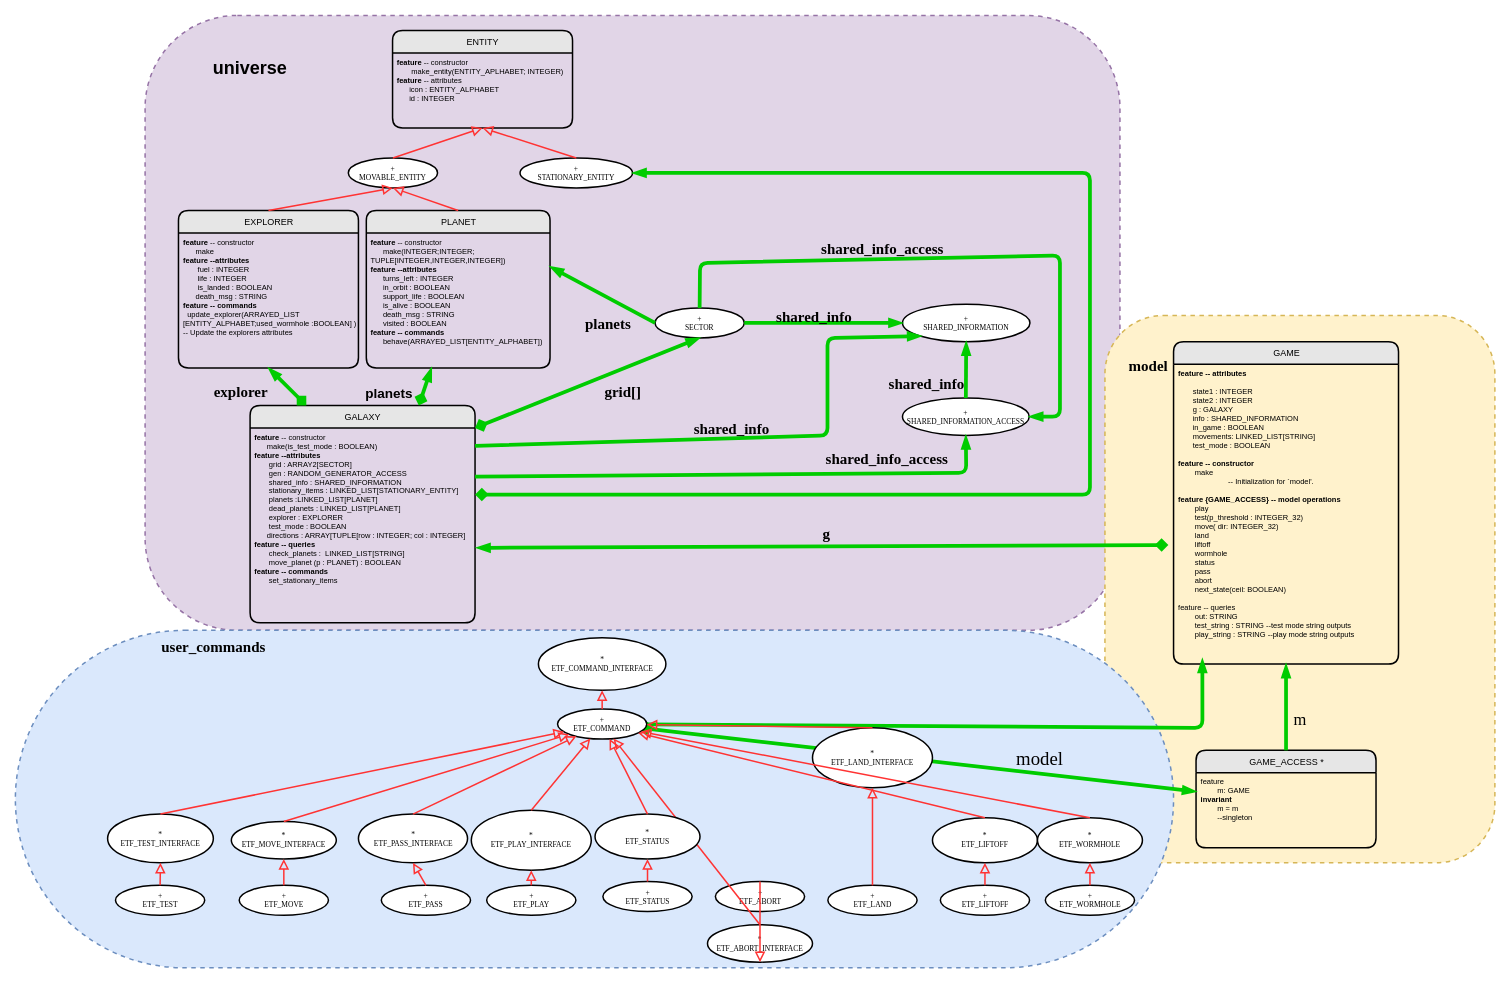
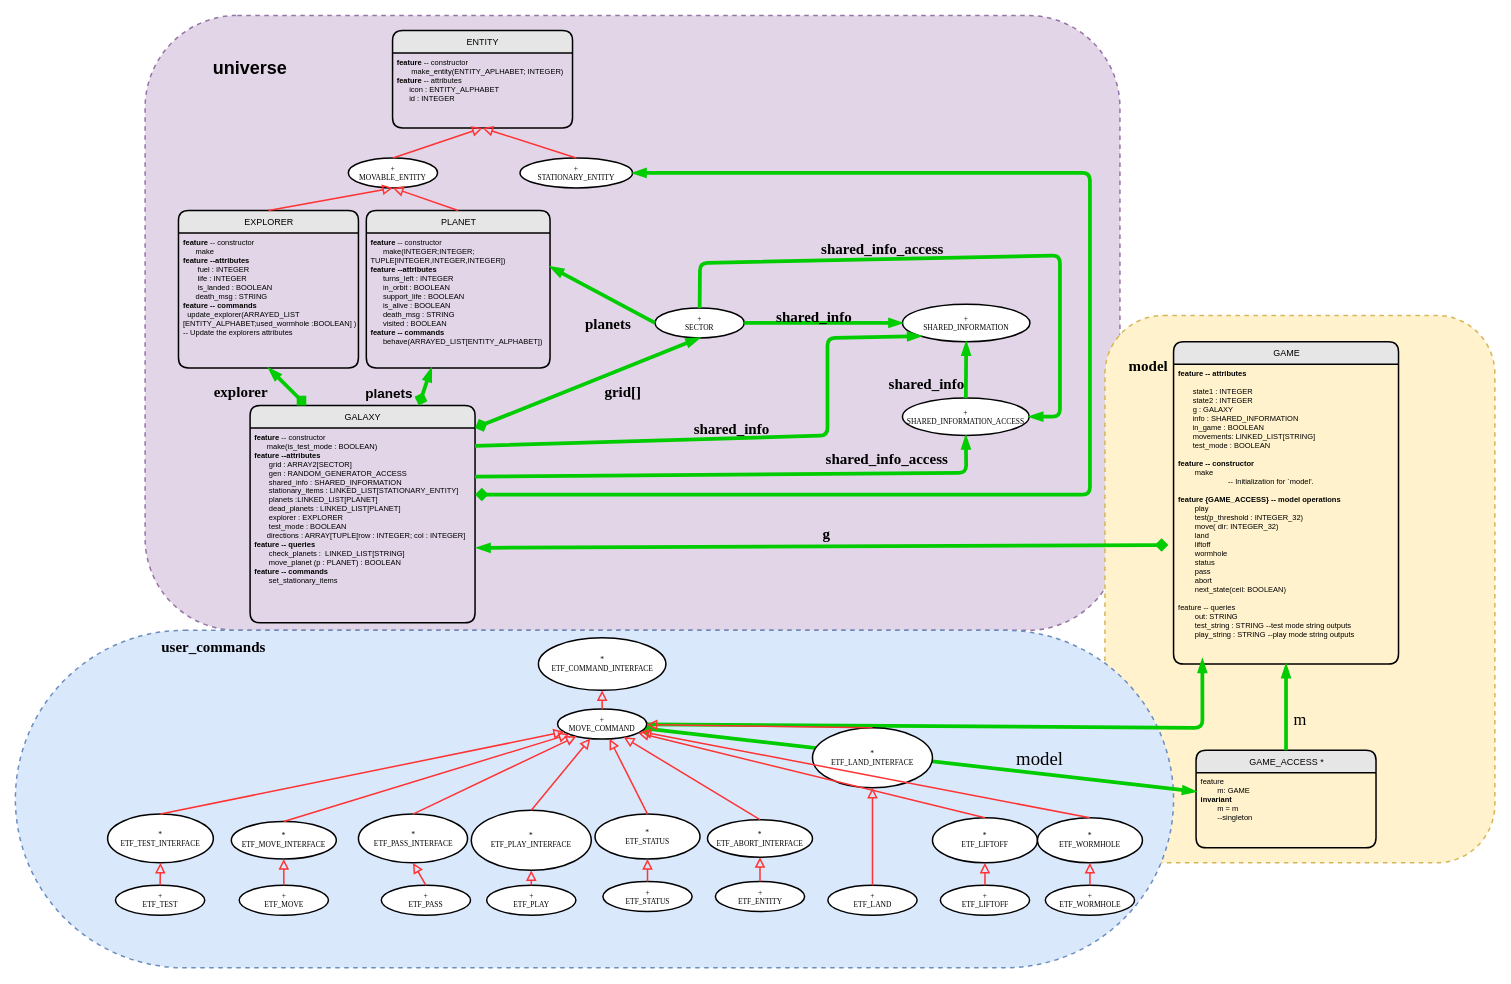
node "+ ETF_COMMAND": label "+ ETF_COMMAND" -> "+ MOVE_COMMAND"
node "+ ETF_ABORT": label "+ ETF_ABORT" -> "+ ETF_ENTITY"
node "* ETF_ABORT_INTERFACE": moved (760, 944) -> (760, 839)
